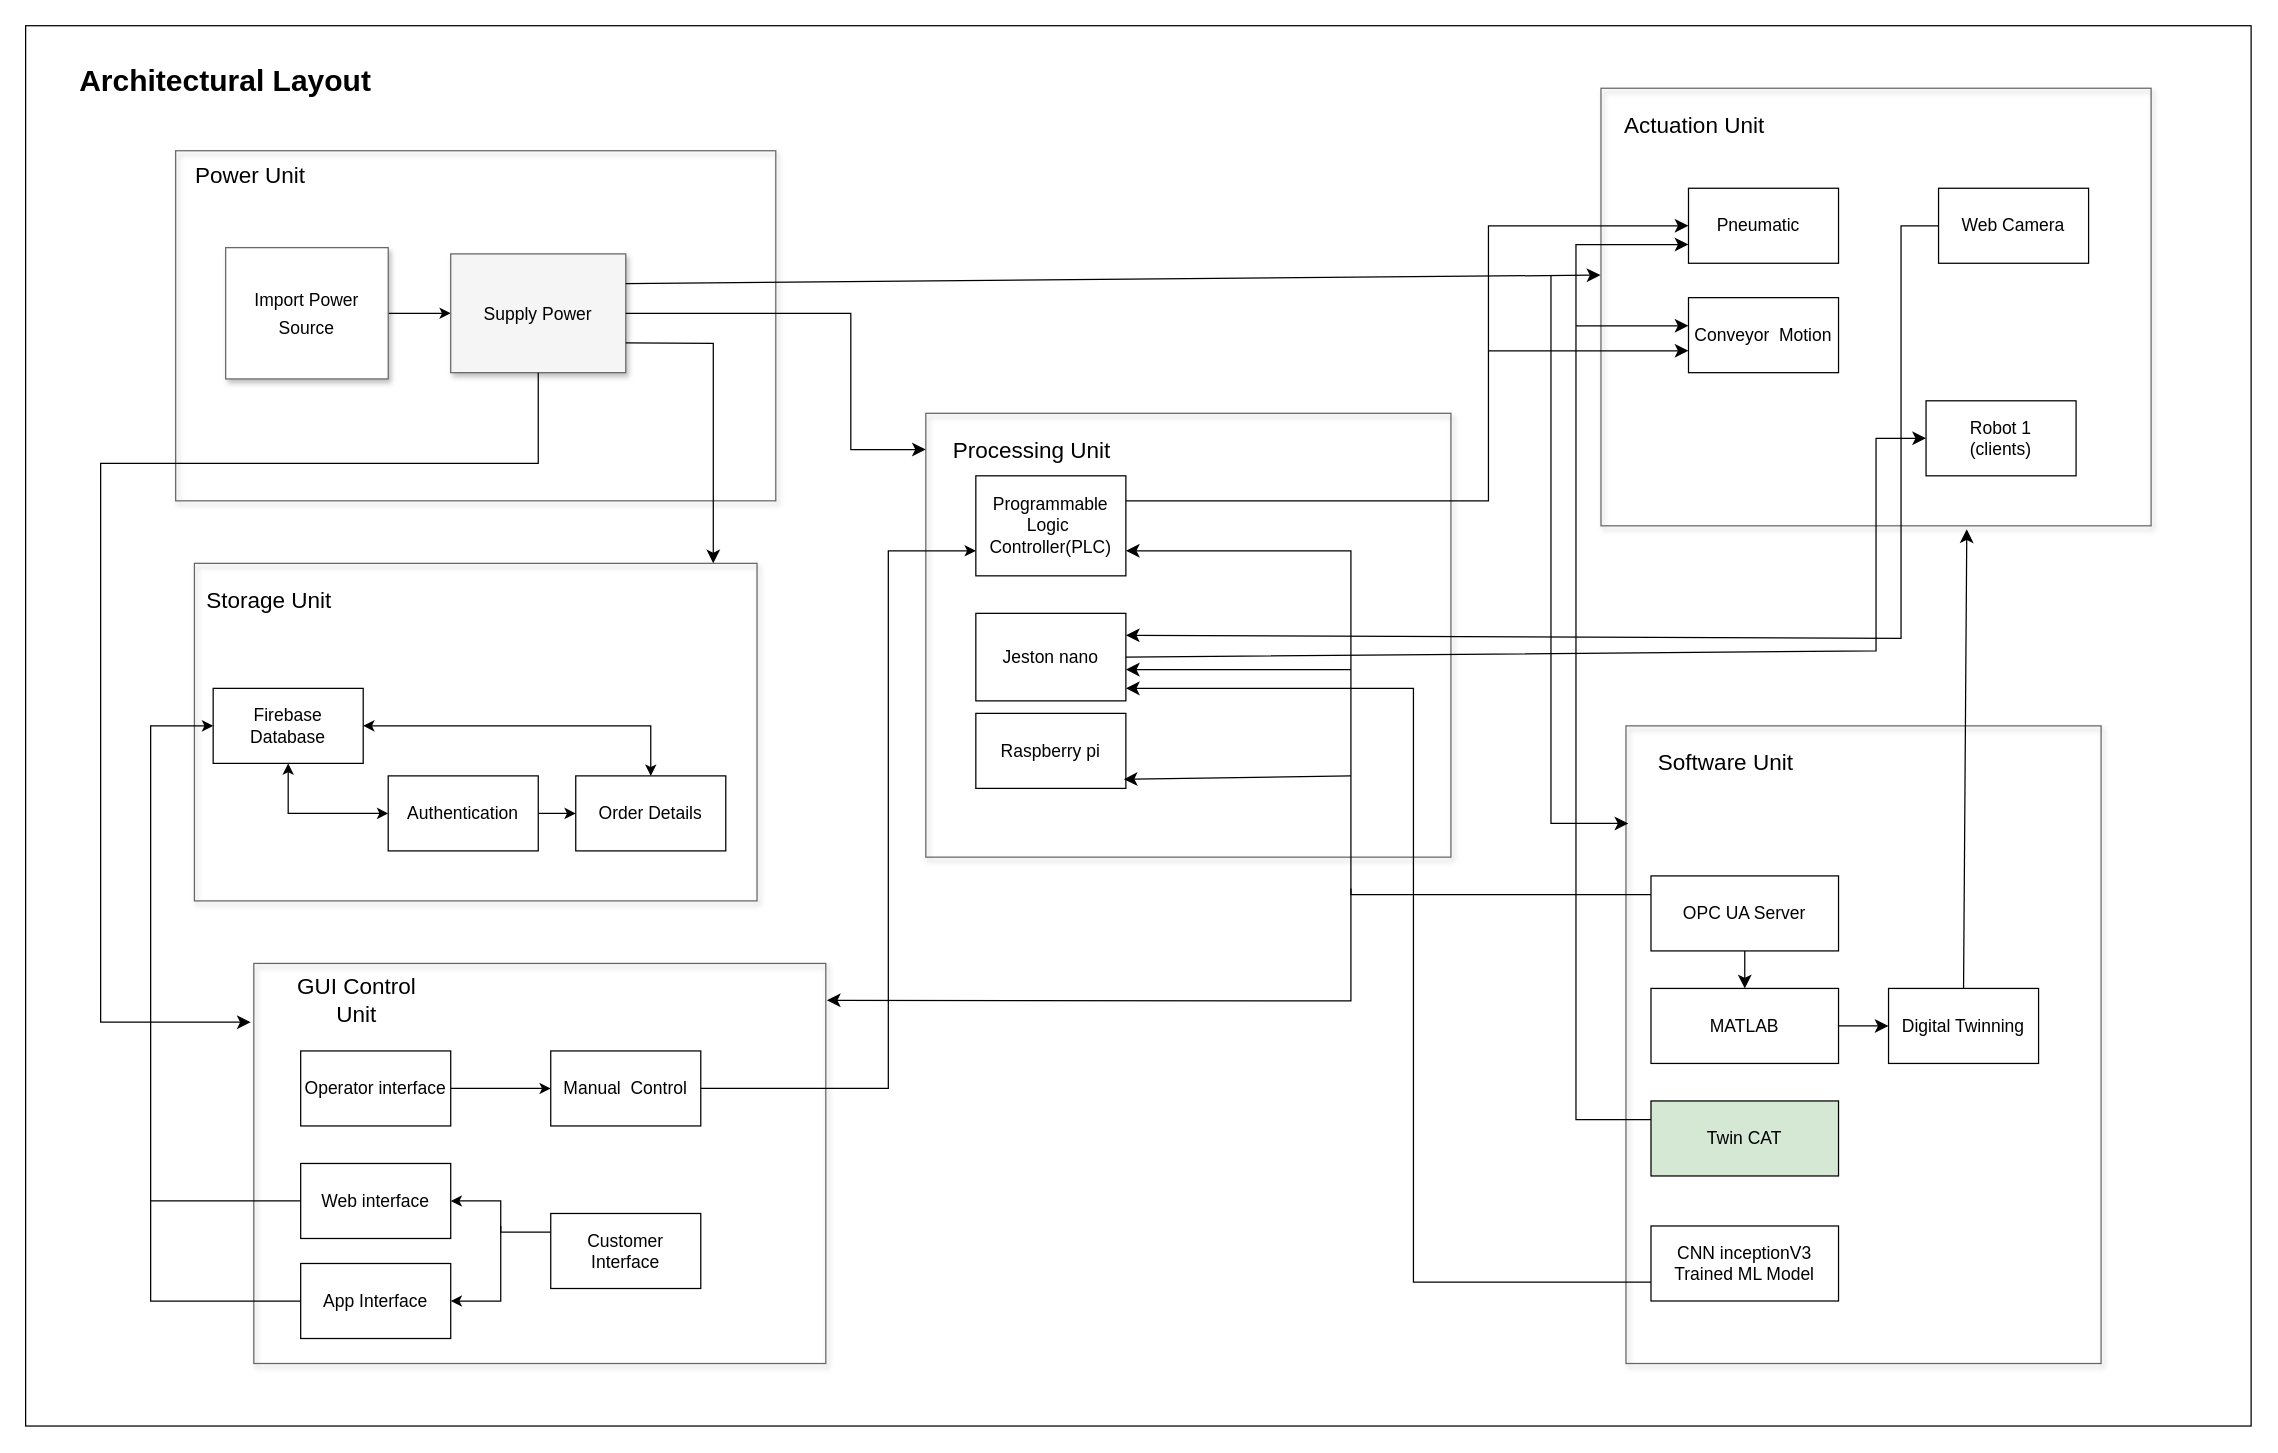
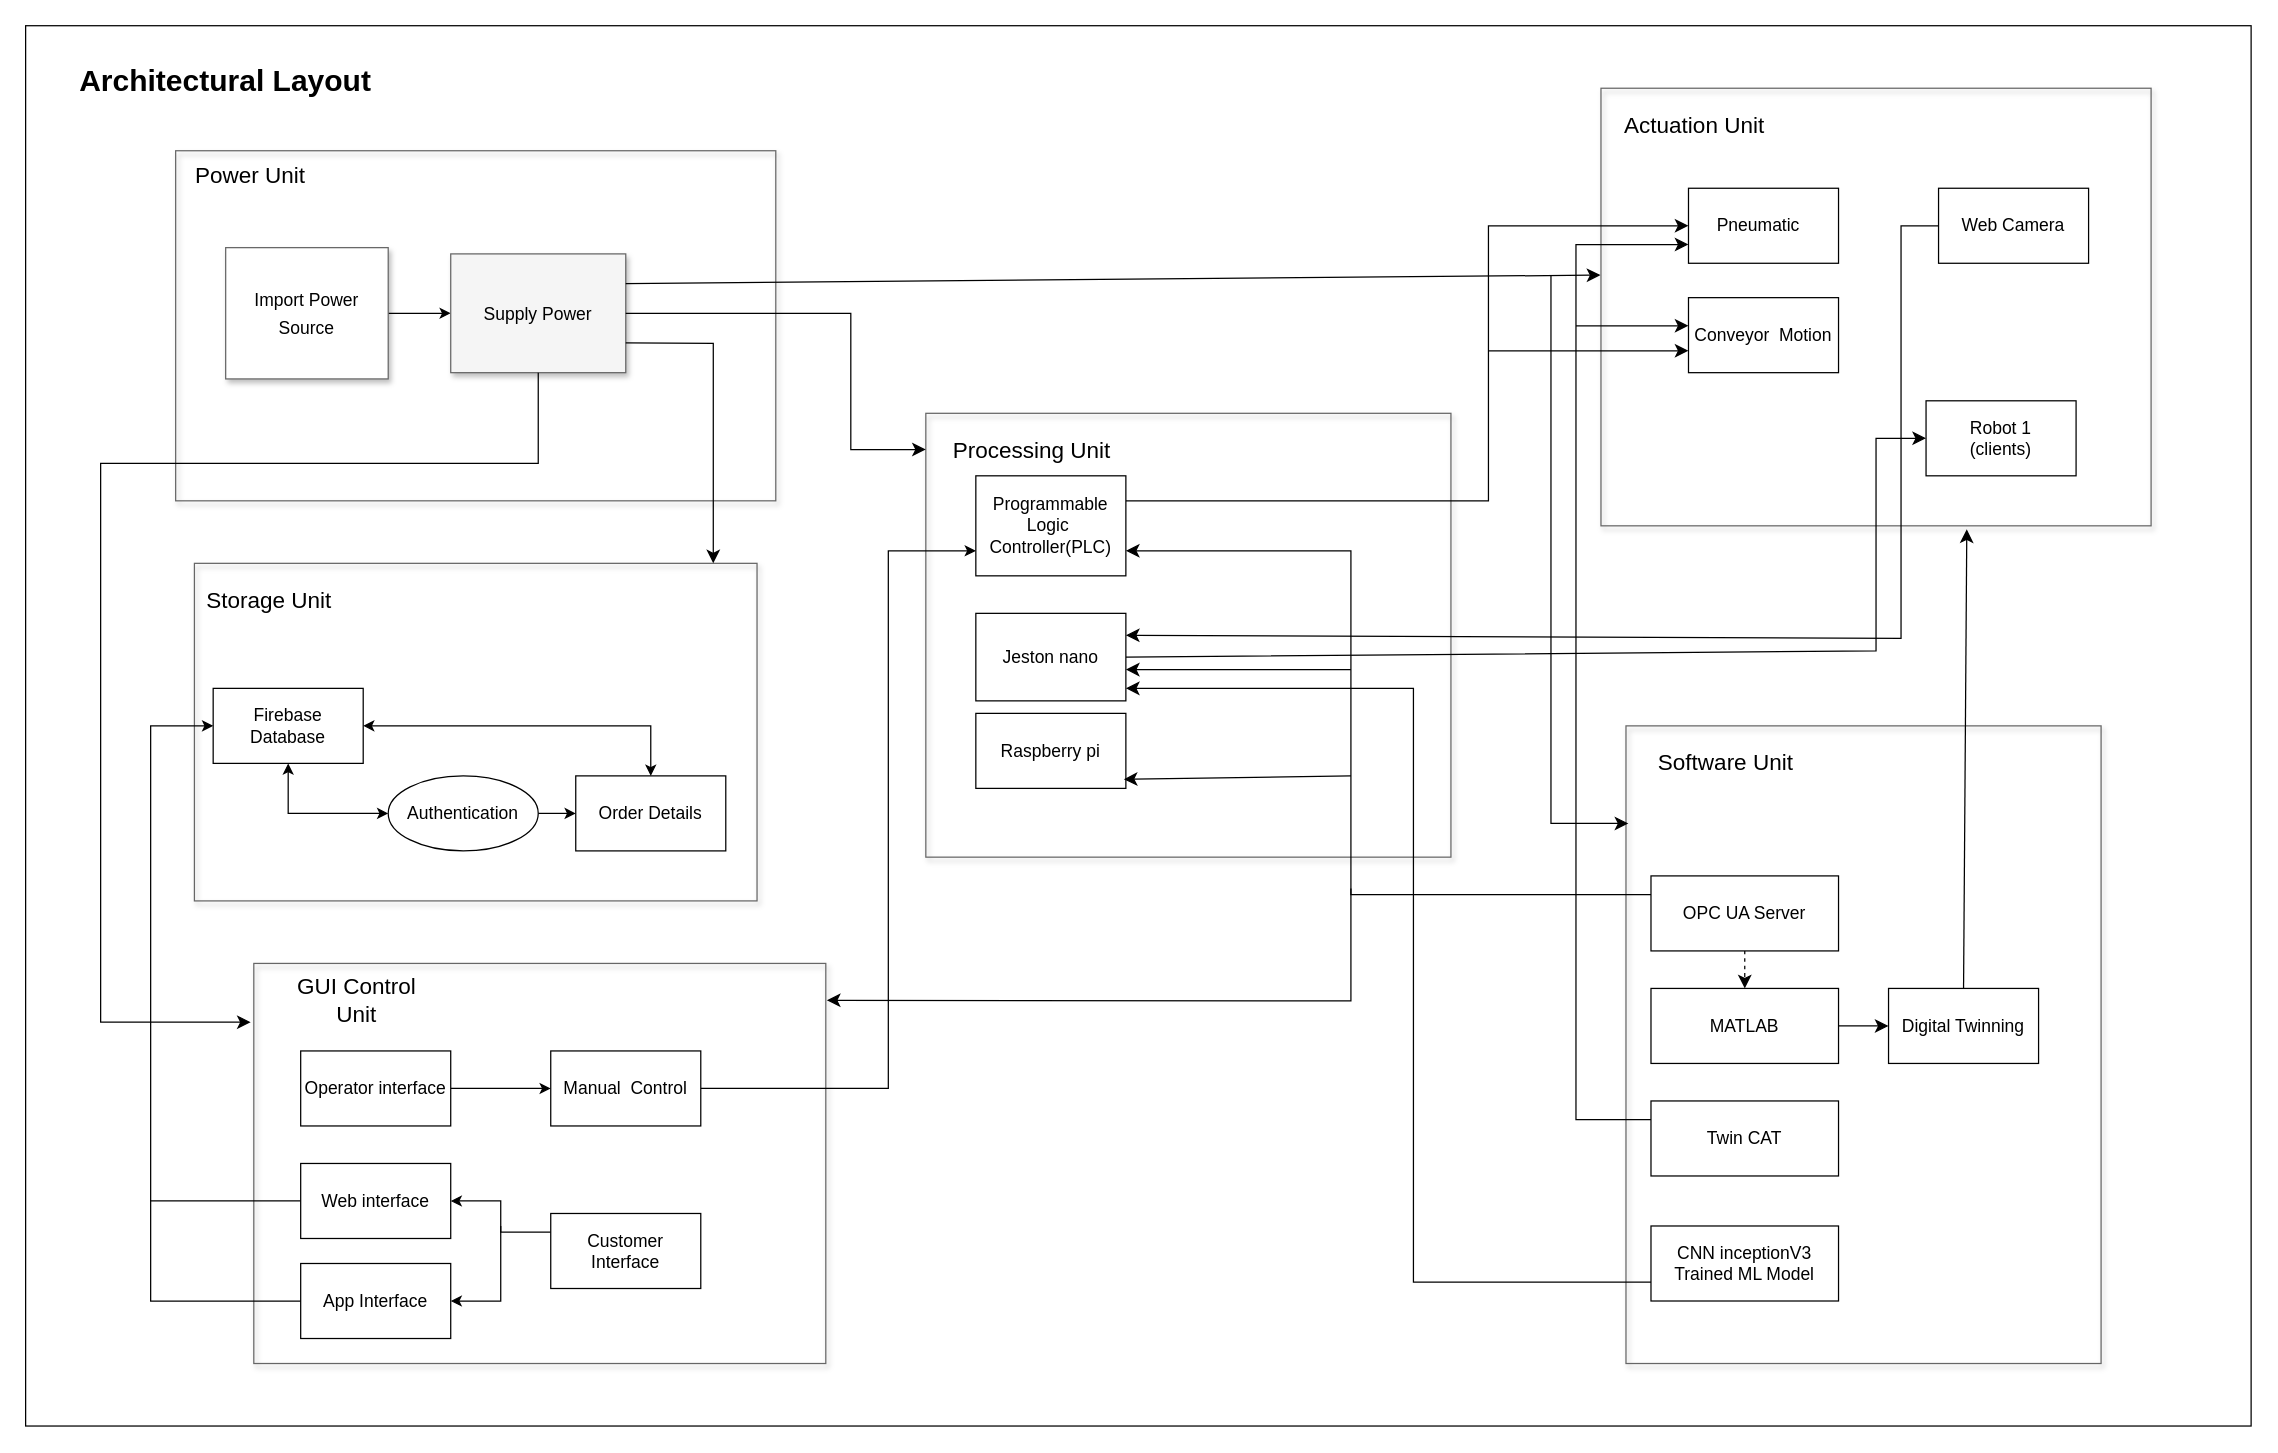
node "Authentication": shape rectangle -> ellipse
edge "OPC UA Server" -> "MATLAB": style solid -> dashed
node "Twin CAT": fillcolor #d5e8d4 -> #ffffff
